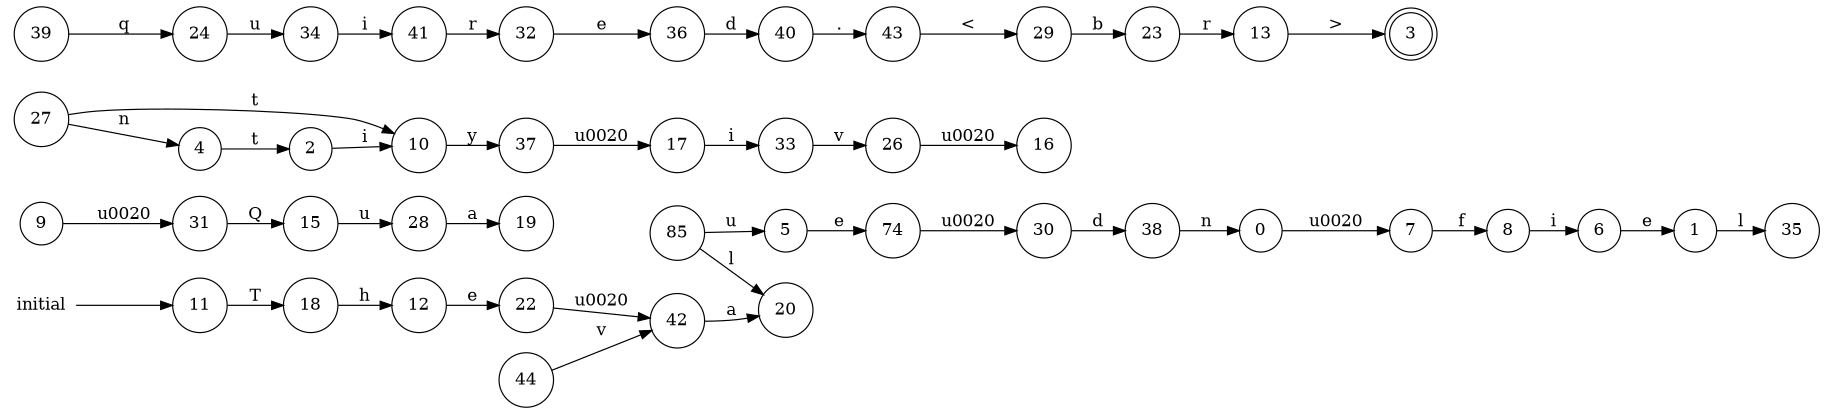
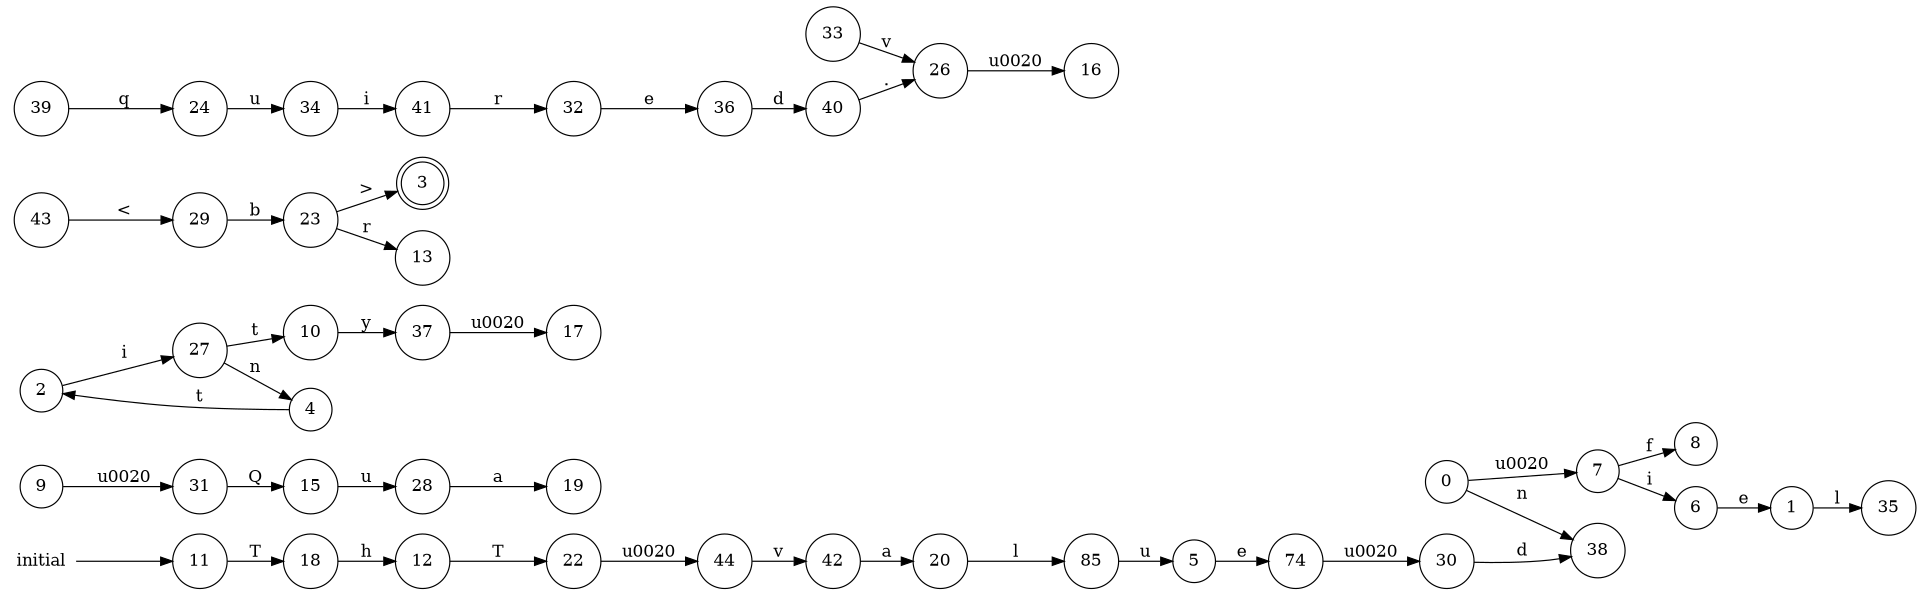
edge "40" -> "43": now "40" -> "26"
edge "13" -> "3": now "23" -> "3"
edge "17" -> "33": removed, label "i"
edge "2" -> "10": now "2" -> "27"
edge "38" -> "0": reversed
edge "8" -> "6": now "7" -> "6"
edge "85" -> "20": reversed
edge "12" -> "22": label "e" -> "T"
edge "22" -> "42": now "22" -> "44"
